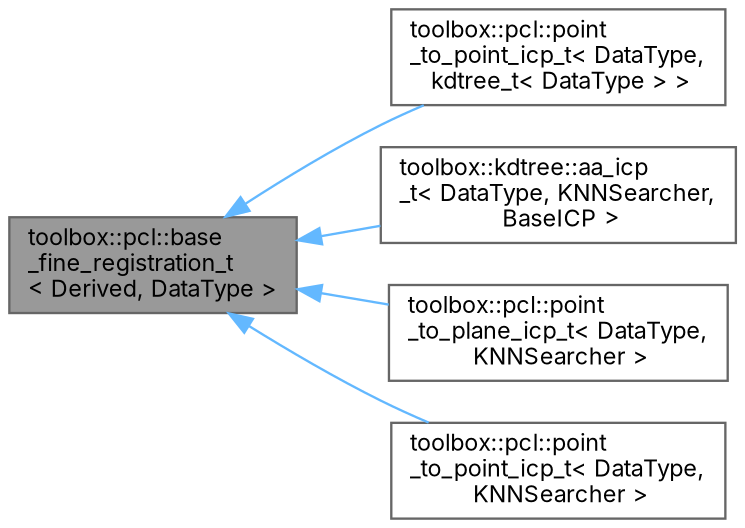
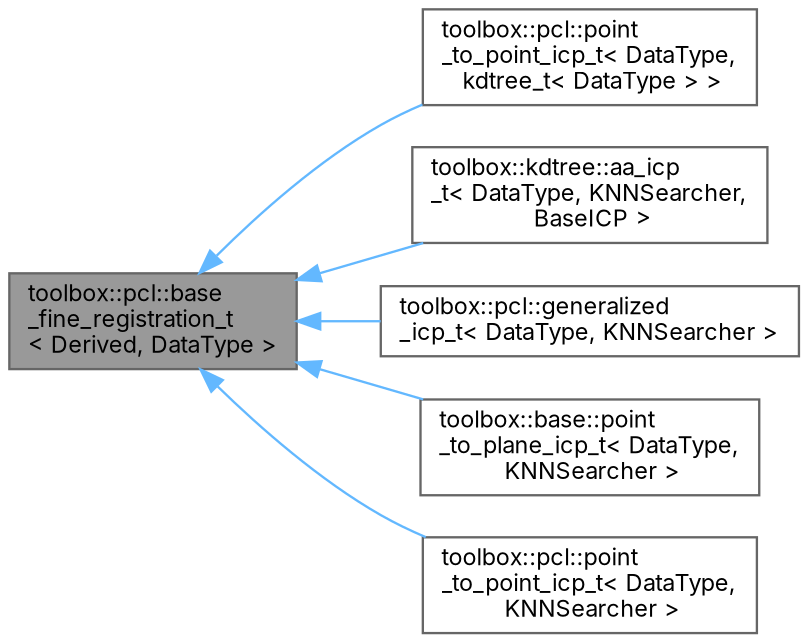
node "toolbox::pcl::generalized _icp_t< DataType, KNNSearcher >": added
node "toolbox::pcl::point _to_plane_icp_t< DataType, KNNSearcher >": label "toolbox::pcl::point _to_plane_icp_t< DataType, KNNSearcher >" -> "toolbox::base::point _to_plane_icp_t< DataType, KNNSearcher >"
